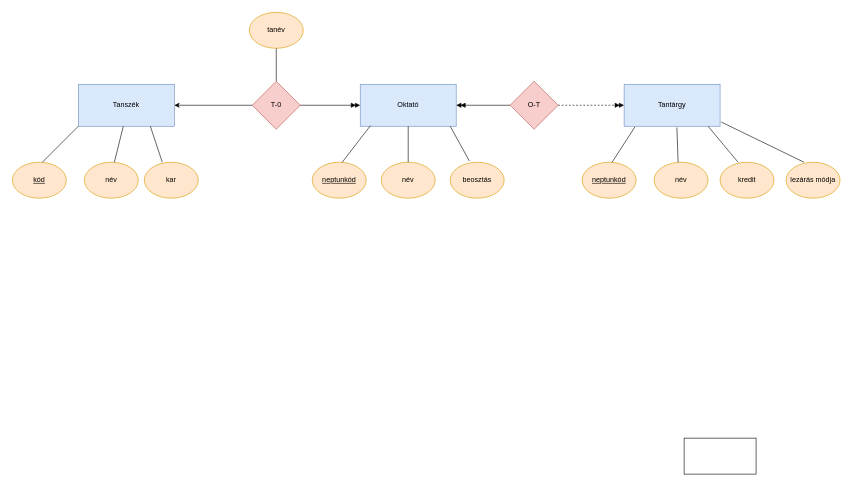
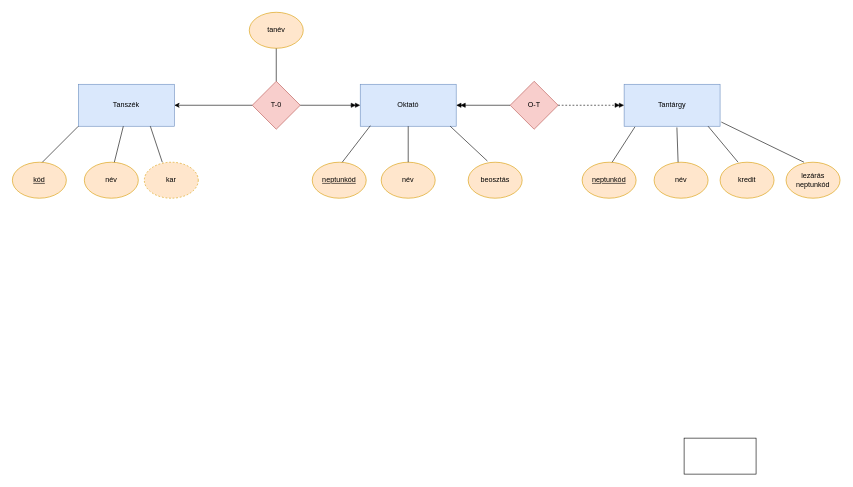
node "kar": style solid -> dashed
node "beosztás": moved (477, 180) -> (495, 180)
node "lezárás módja": label "lezárás módja" -> "lezárás neptunkód"
